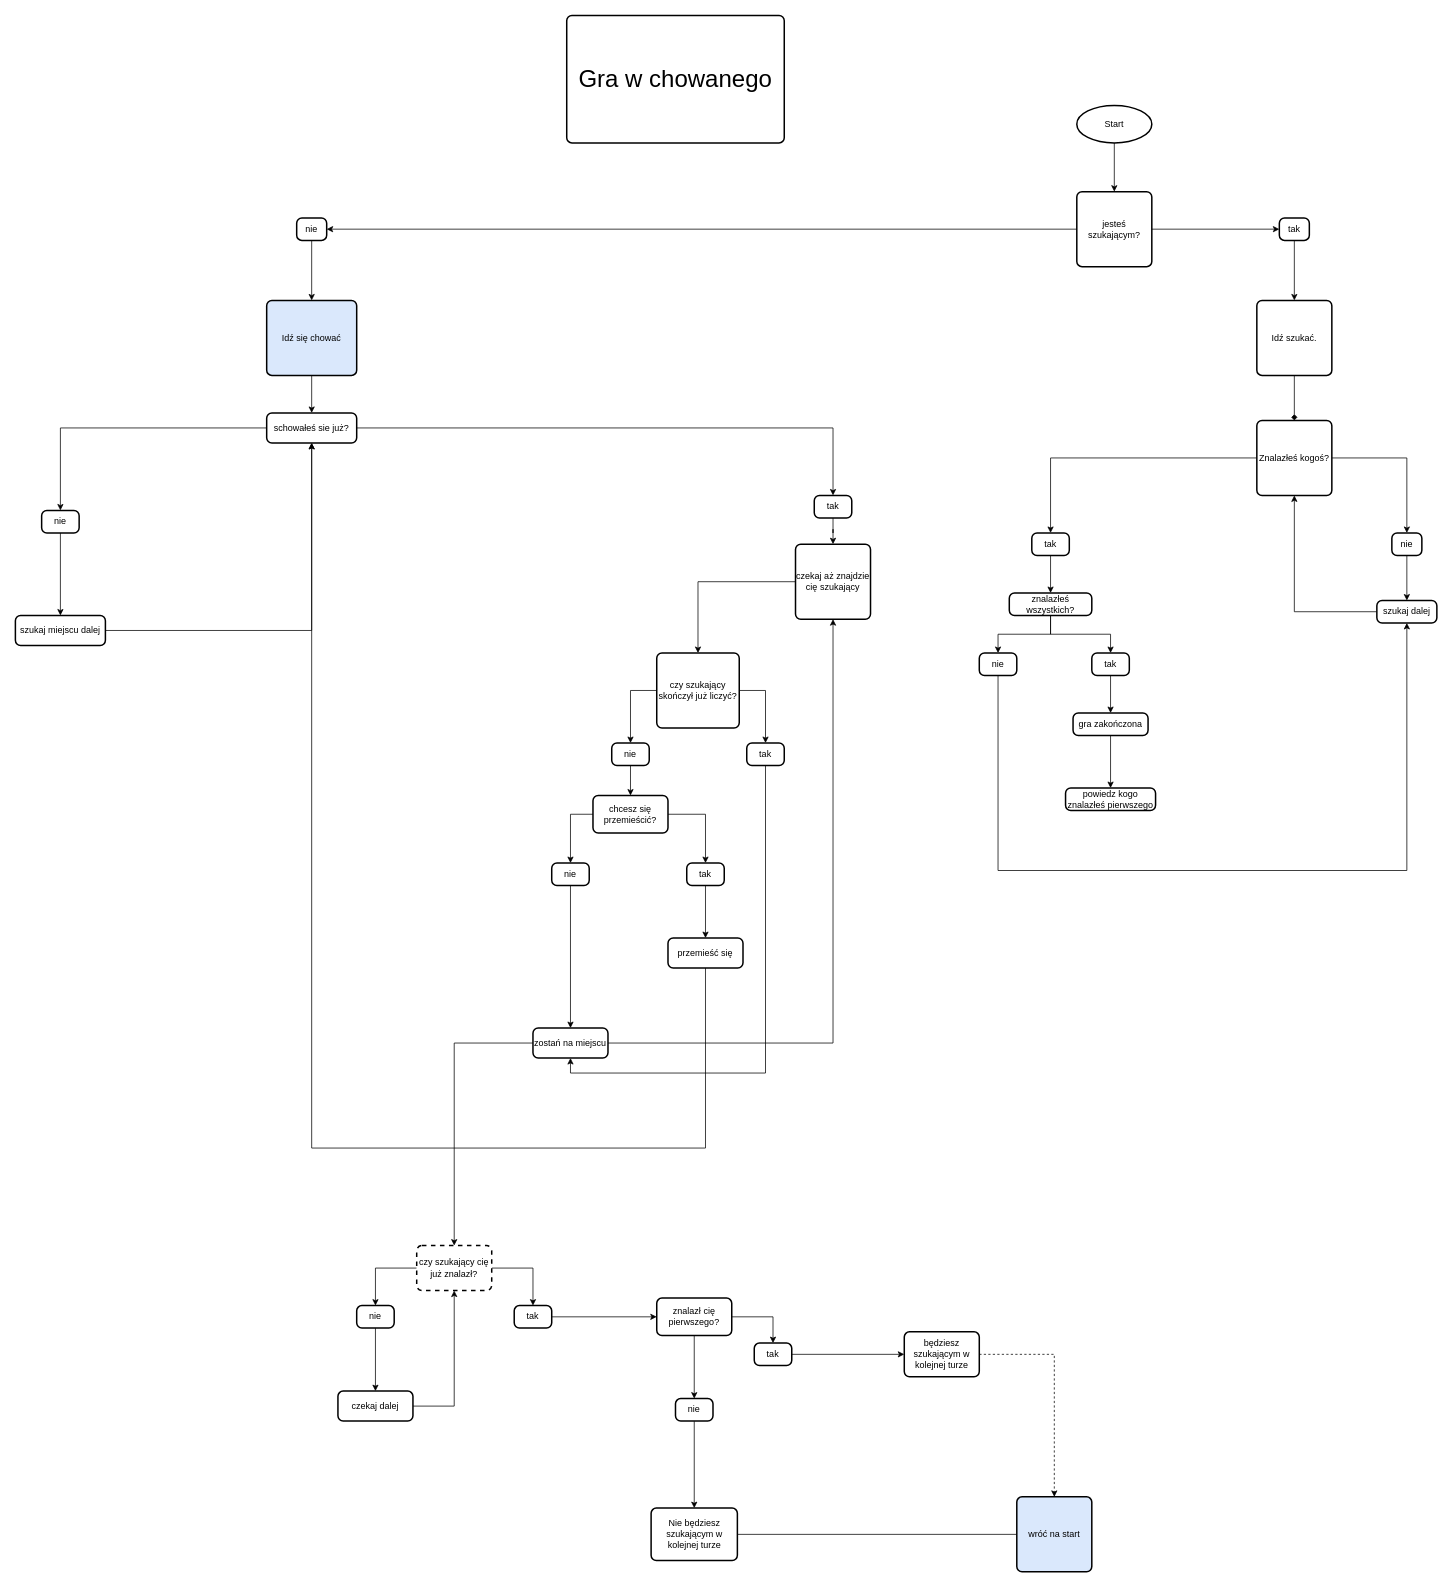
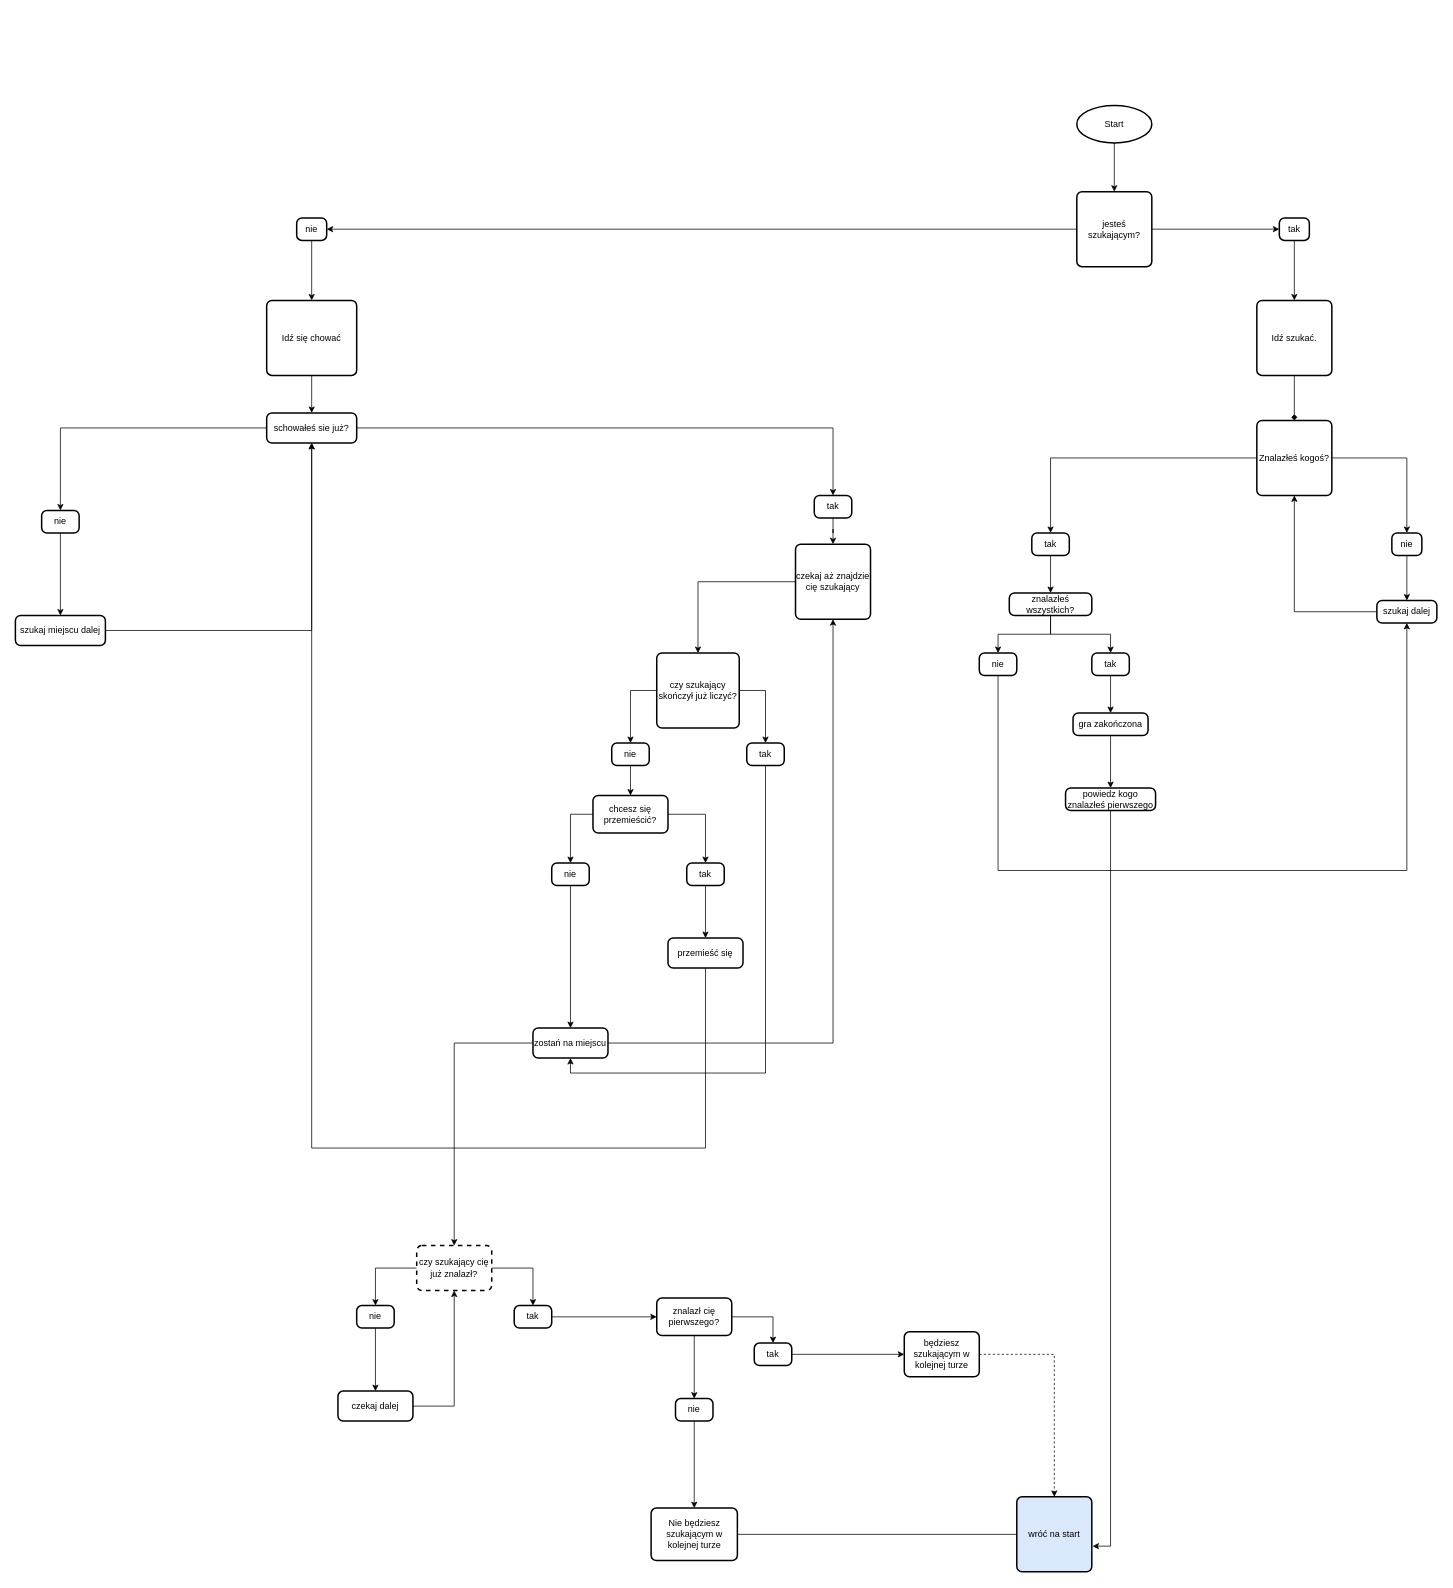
node "Gra w chowanego": removed
node "Idź się chować": fillcolor #dae8fc -> #ffffff
edge "powiedz kogo znalazłeś pierwszego" -> "wróć na start": added
